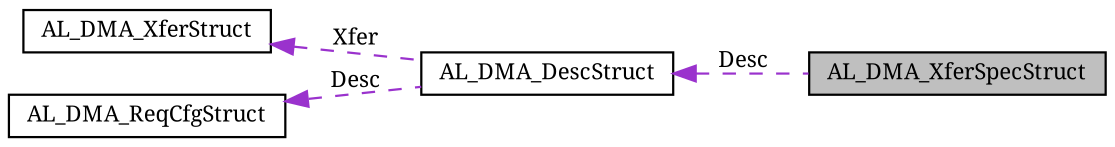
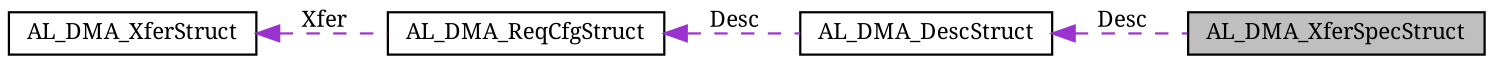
edge "AL_DMA_DescStruct" -> "AL_DMA_XferStruct": now "AL_DMA_ReqCfgStruct" -> "AL_DMA_XferStruct"
